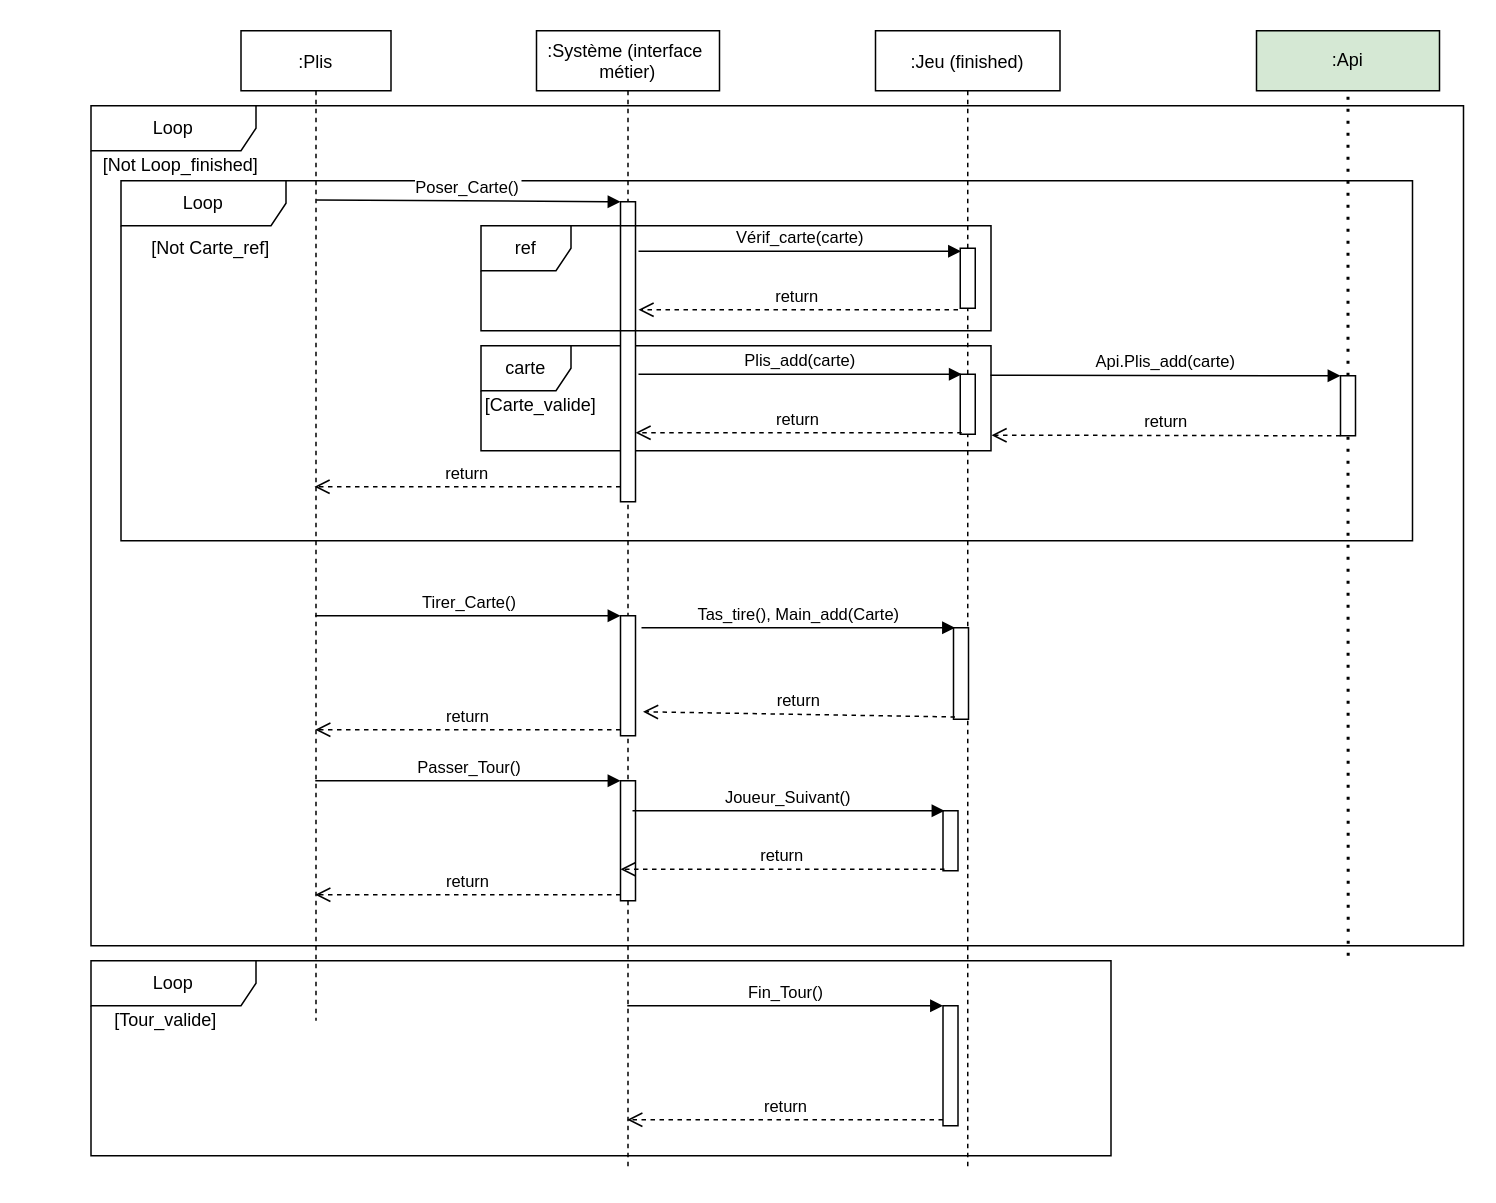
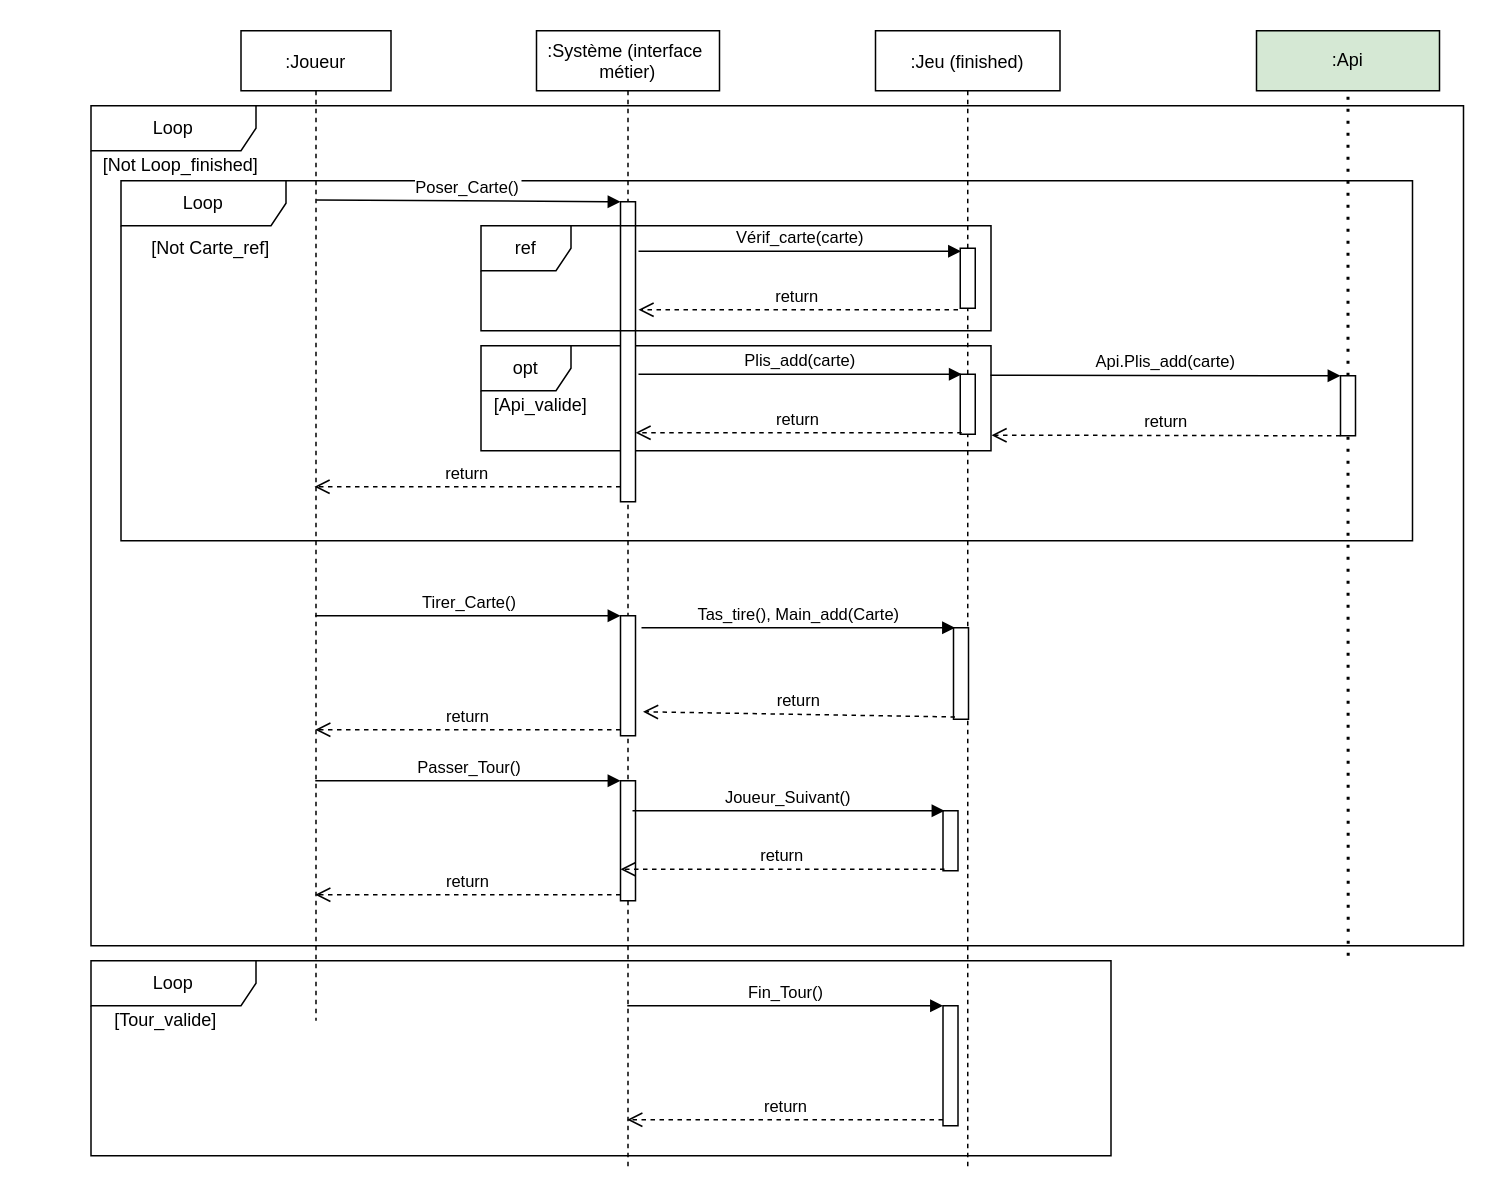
node ":Plis": label ":Plis" -> ":Joueur"
node "carte": label "carte" -> "opt"
node "[Carte_valide]": label "[Carte_valide]" -> "[Api_valide]"
